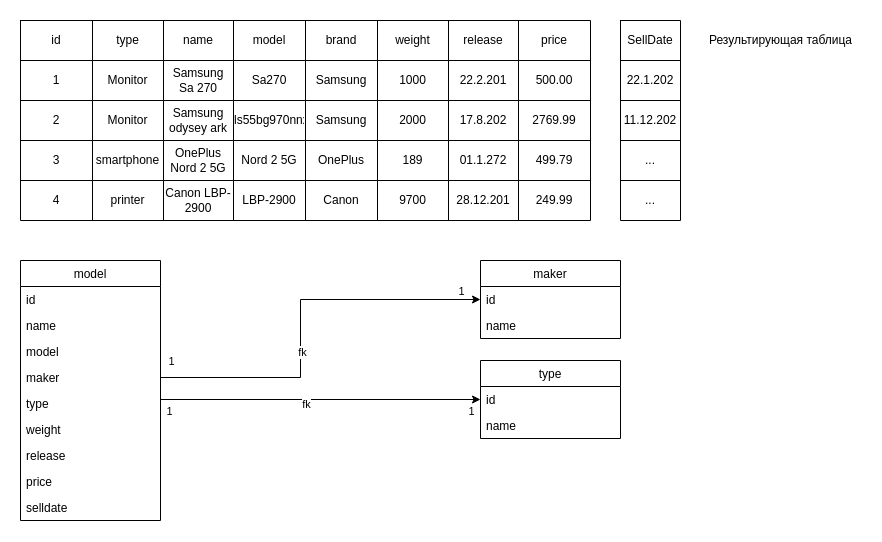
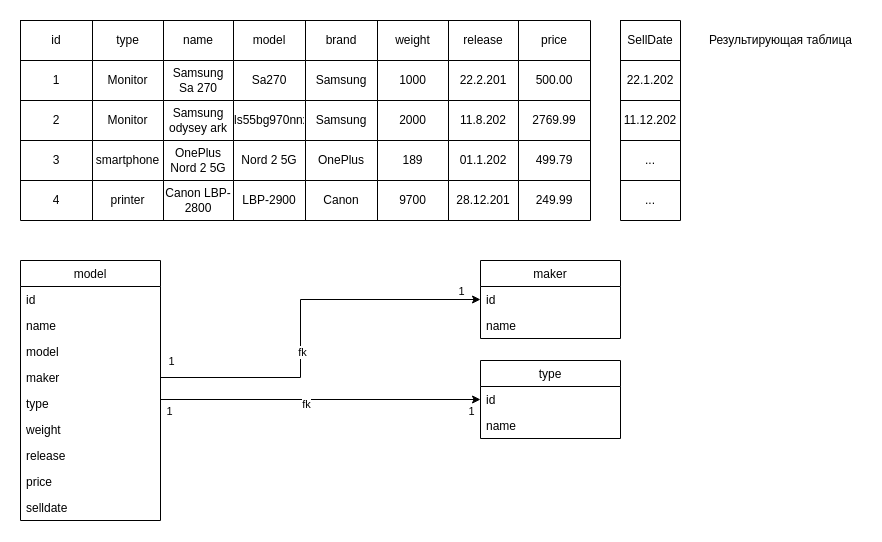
node "17.8.202": label "17.8.202" -> "11.8.202"
node "01.1.272": label "01.1.272" -> "01.1.202"
node "Canon LBP-2900": label "Canon LBP-2900" -> "Canon LBP-2800"
